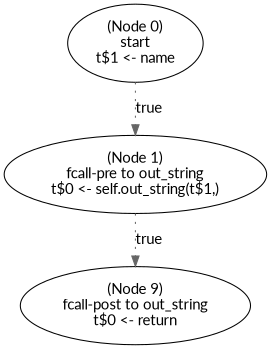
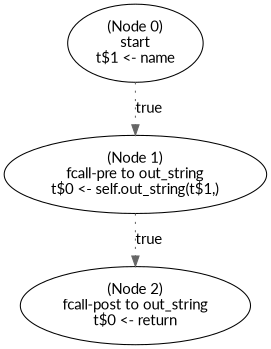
node "(Node 9) fcall-post to out_string t$0 <- return": label "(Node 9) fcall-post to out_string t$0 <- return" -> "(Node 2) fcall-post to out_string t$0 <- return"
